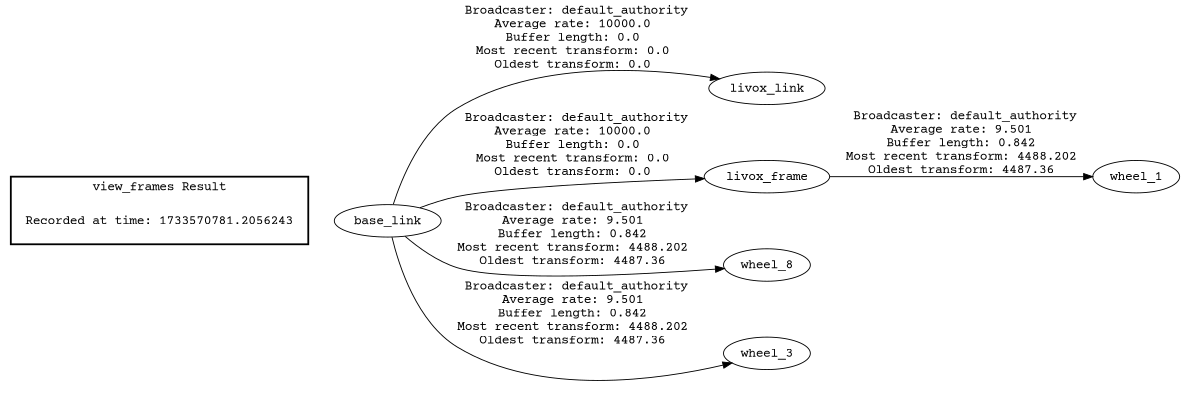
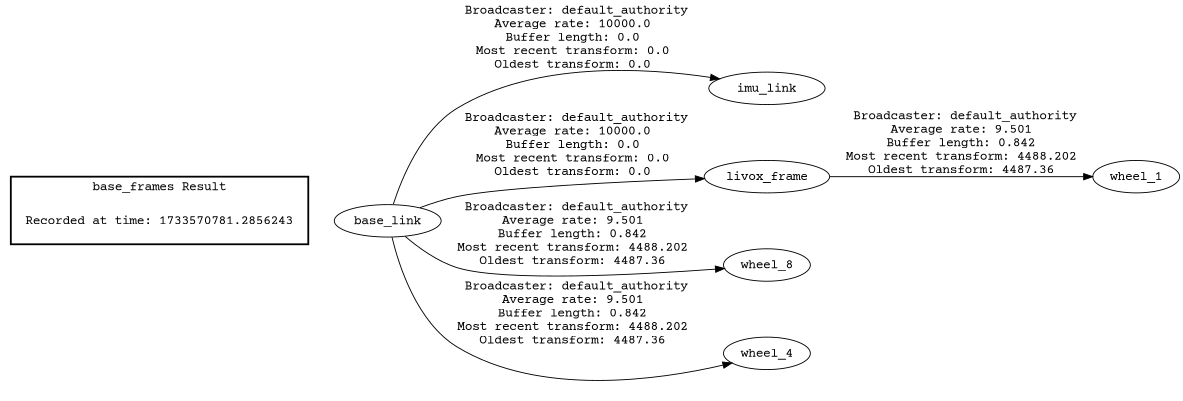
node "livox_link": label "livox_link" -> "imu_link"
cluster "view_frames Result": label "view_frames Result" -> "base_frames Result"
node "Recorded at time: 1733570781.2056243": label "Recorded at time: 1733570781.2056243" -> "Recorded at time: 1733570781.2856243"
node "wheel_3": label "wheel_3" -> "wheel_4"
